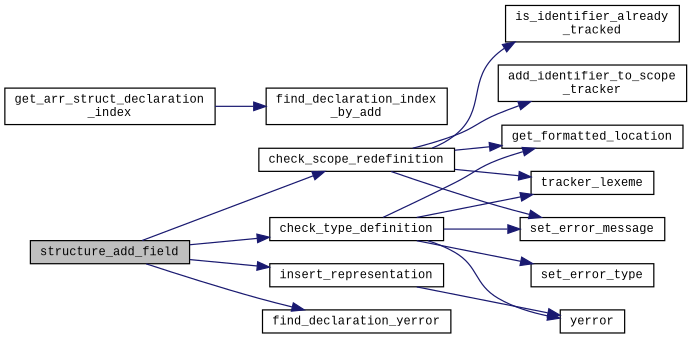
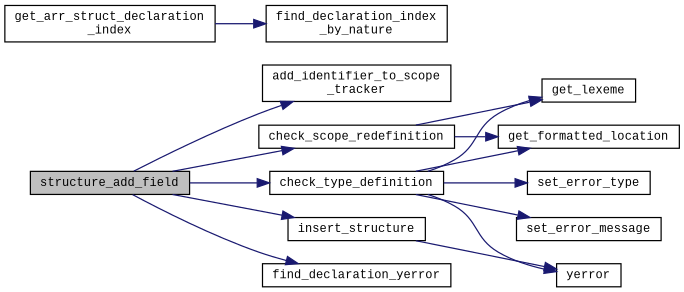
node "is_identifier_already _tracked": removed
node "find_declaration_index _by_add": label "find_declaration_index _by_add" -> "find_declaration_index _by_nature"
edge "check_scope_redefinition" -> "add_identifier_to_scope _tracker": now "structure_add_field" -> "add_identifier_to_scope _tracker"
node "tracker_lexeme": label "tracker_lexeme" -> "get_lexeme"
edge "check_scope_redefinition" -> "set_error_message": removed
node "insert_representation": label "insert_representation" -> "insert_structure"
